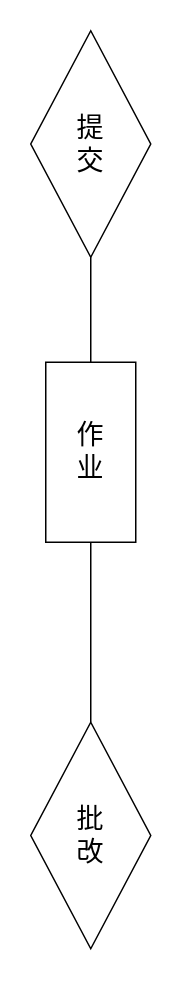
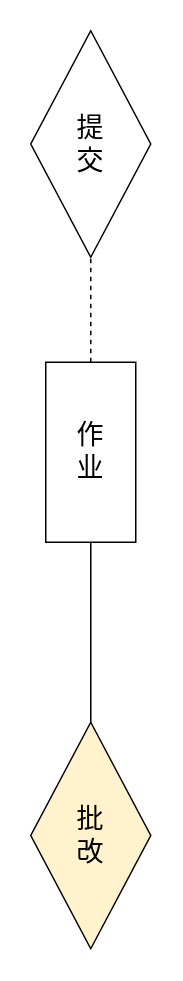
edge "提 交" -- "作 业": style solid -> dashed
node "批 改": fillcolor #ffffff -> #fff2cc
